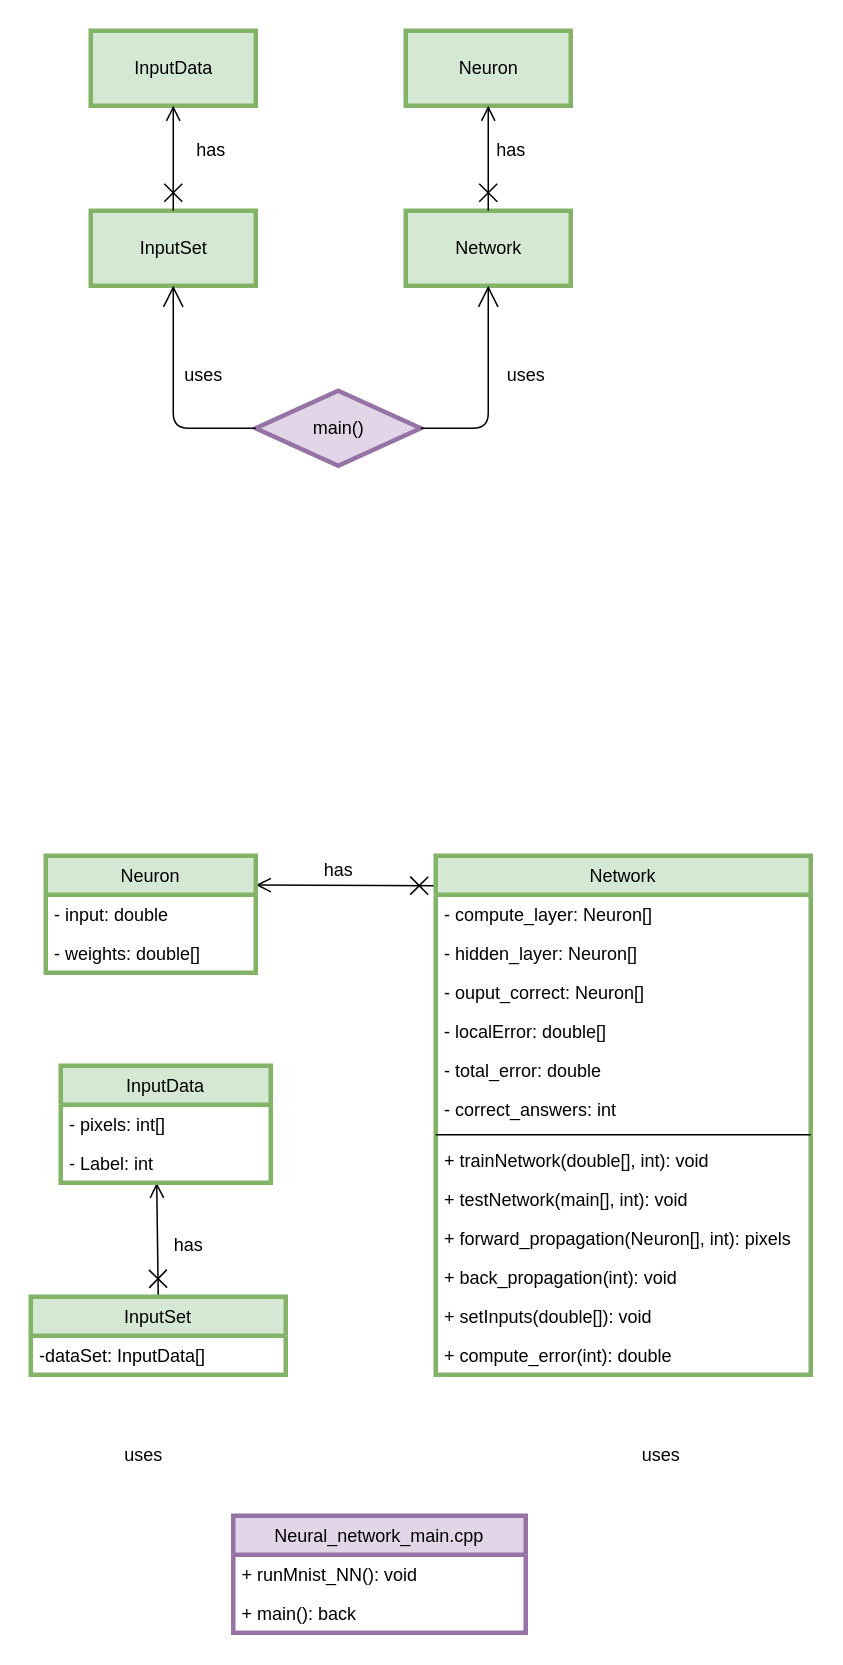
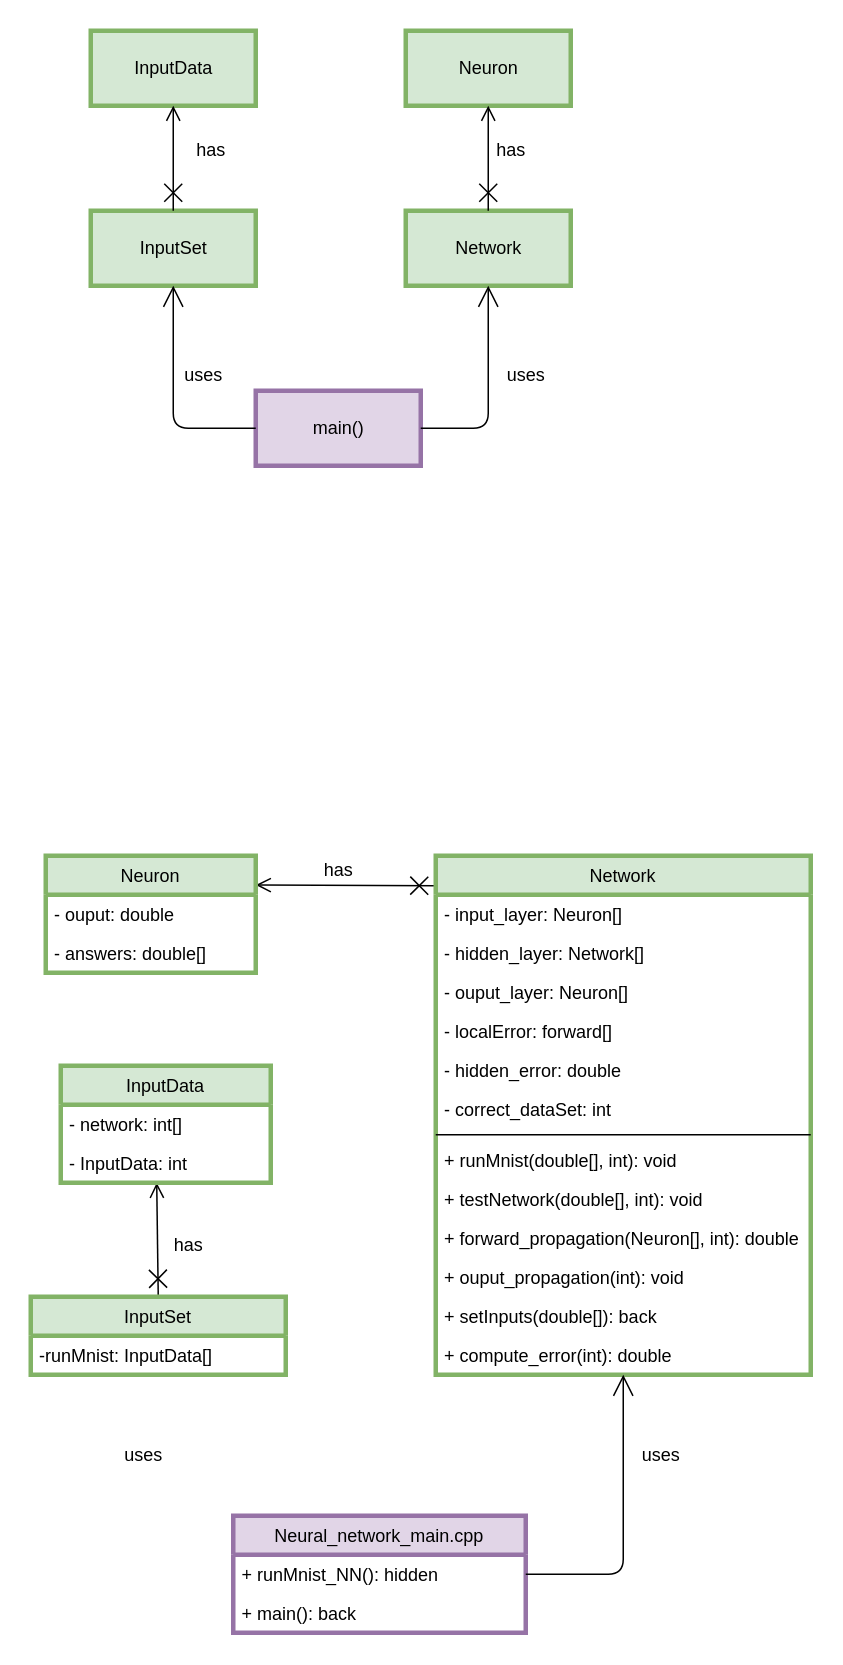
node "main()": shape diamond -> rectangle
node "- input: double": label "- input: double" -> "- ouput: double"
node "- compute_layer: Neuron[]": label "- compute_layer: Neuron[]" -> "- input_layer: Neuron[]"
node "- weights: double[]": label "- weights: double[]" -> "- answers: double[]"
node "- hidden_layer: Neuron[]": label "- hidden_layer: Neuron[]" -> "- hidden_layer: Network[]"
node "- ouput_correct: Neuron[]": label "- ouput_correct: Neuron[]" -> "- ouput_layer: Neuron[]"
node "- localError: double[]": label "- localError: double[]" -> "- localError: forward[]"
node "- total_error: double": label "- total_error: double" -> "- hidden_error: double"
node "- correct_answers: int": label "- correct_answers: int" -> "- correct_dataSet: int"
node "- pixels: int[]": label "- pixels: int[]" -> "- network: int[]"
node "+ trainNetwork(double[], int): void": label "+ trainNetwork(double[], int): void" -> "+ runMnist(double[], int): void"
node "- Label: int": label "- Label: int" -> "- InputData: int"
node "+ testNetwork(main[], int): void": label "+ testNetwork(main[], int): void" -> "+ testNetwork(double[], int): void"
node "+ forward_propagation(Neuron[], int): pixels": label "+ forward_propagation(Neuron[], int): pixels" -> "+ forward_propagation(Neuron[], int): double"
node "+ back_propagation(int): void": label "+ back_propagation(int): void" -> "+ ouput_propagation(int): void"
node "+ setInputs(double[]): void": label "+ setInputs(double[]): void" -> "+ setInputs(double[]): back"
node "-dataSet: InputData[]": label "-dataSet: InputData[]" -> "-runMnist: InputData[]"
edge "Neural_network_main.cpp" -> "+ compute_error(int): double": added
node "+ runMnist_NN(): void": label "+ runMnist_NN(): void" -> "+ runMnist_NN(): hidden"
